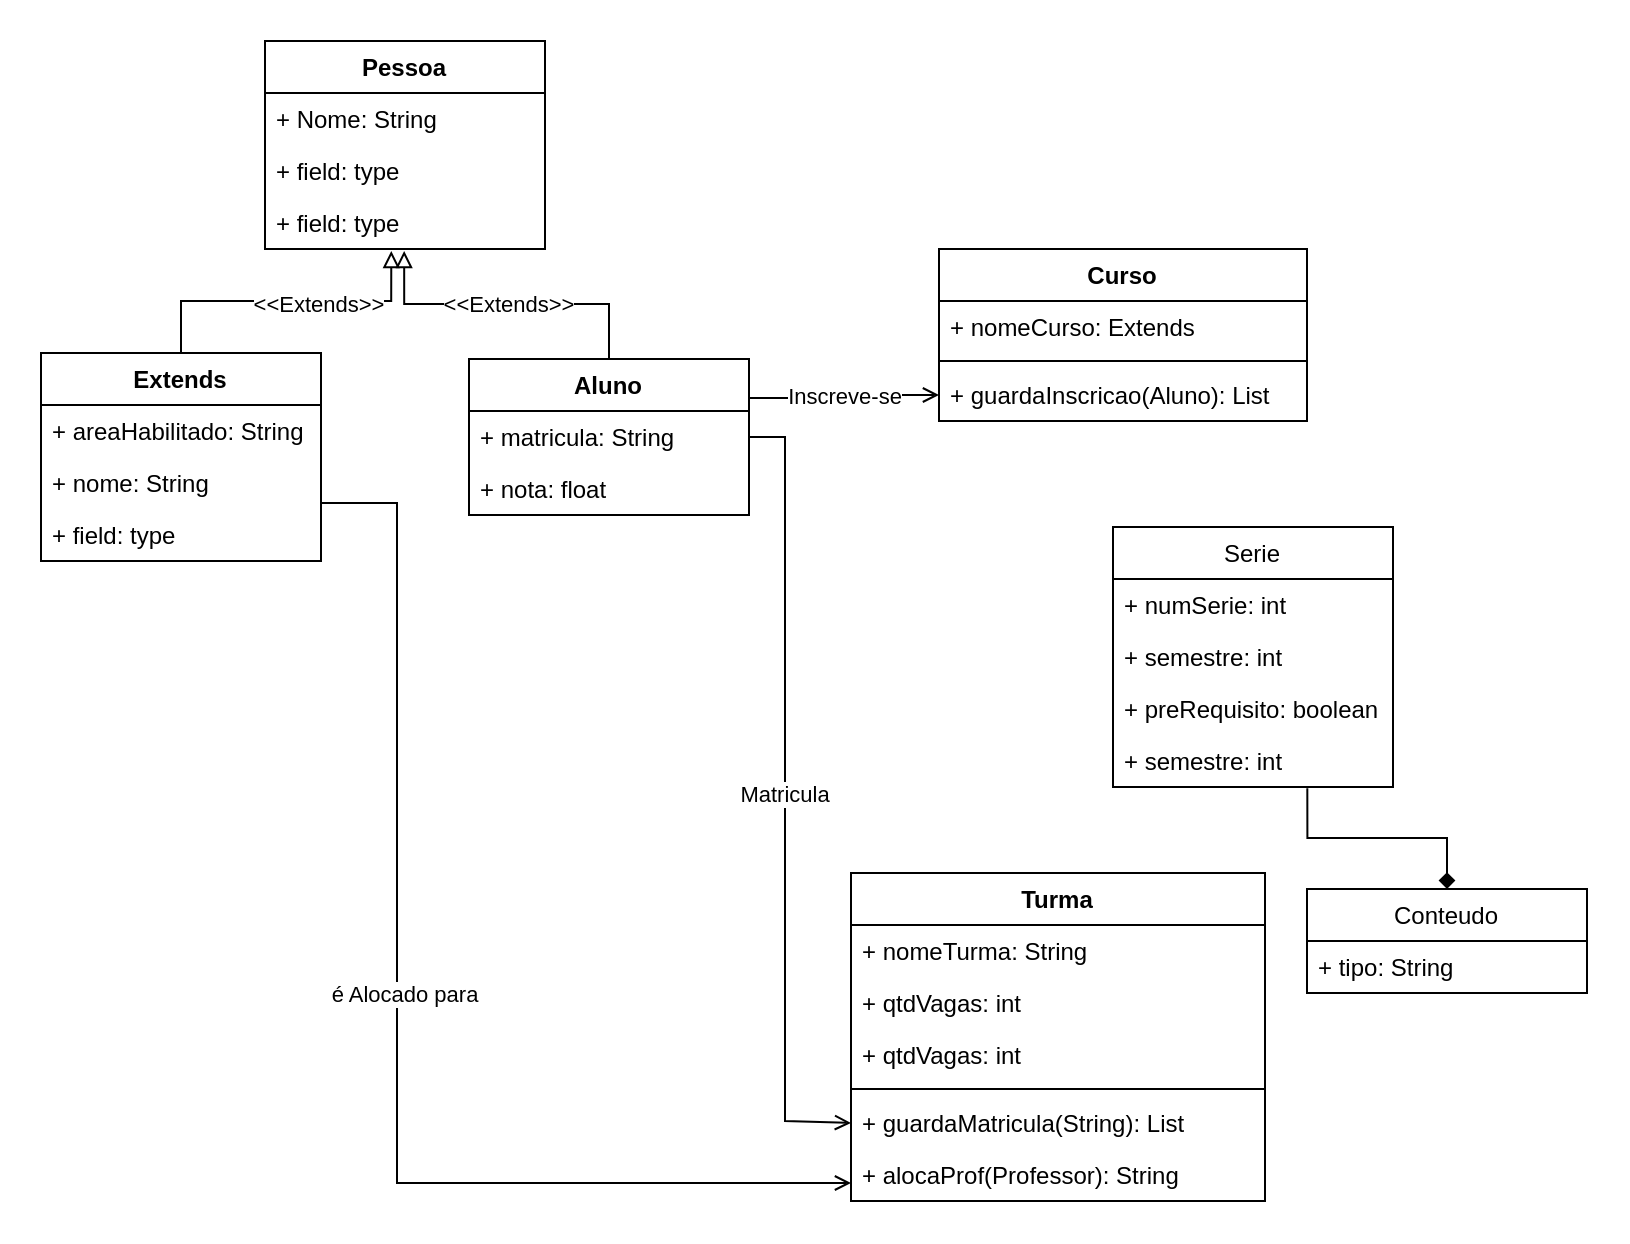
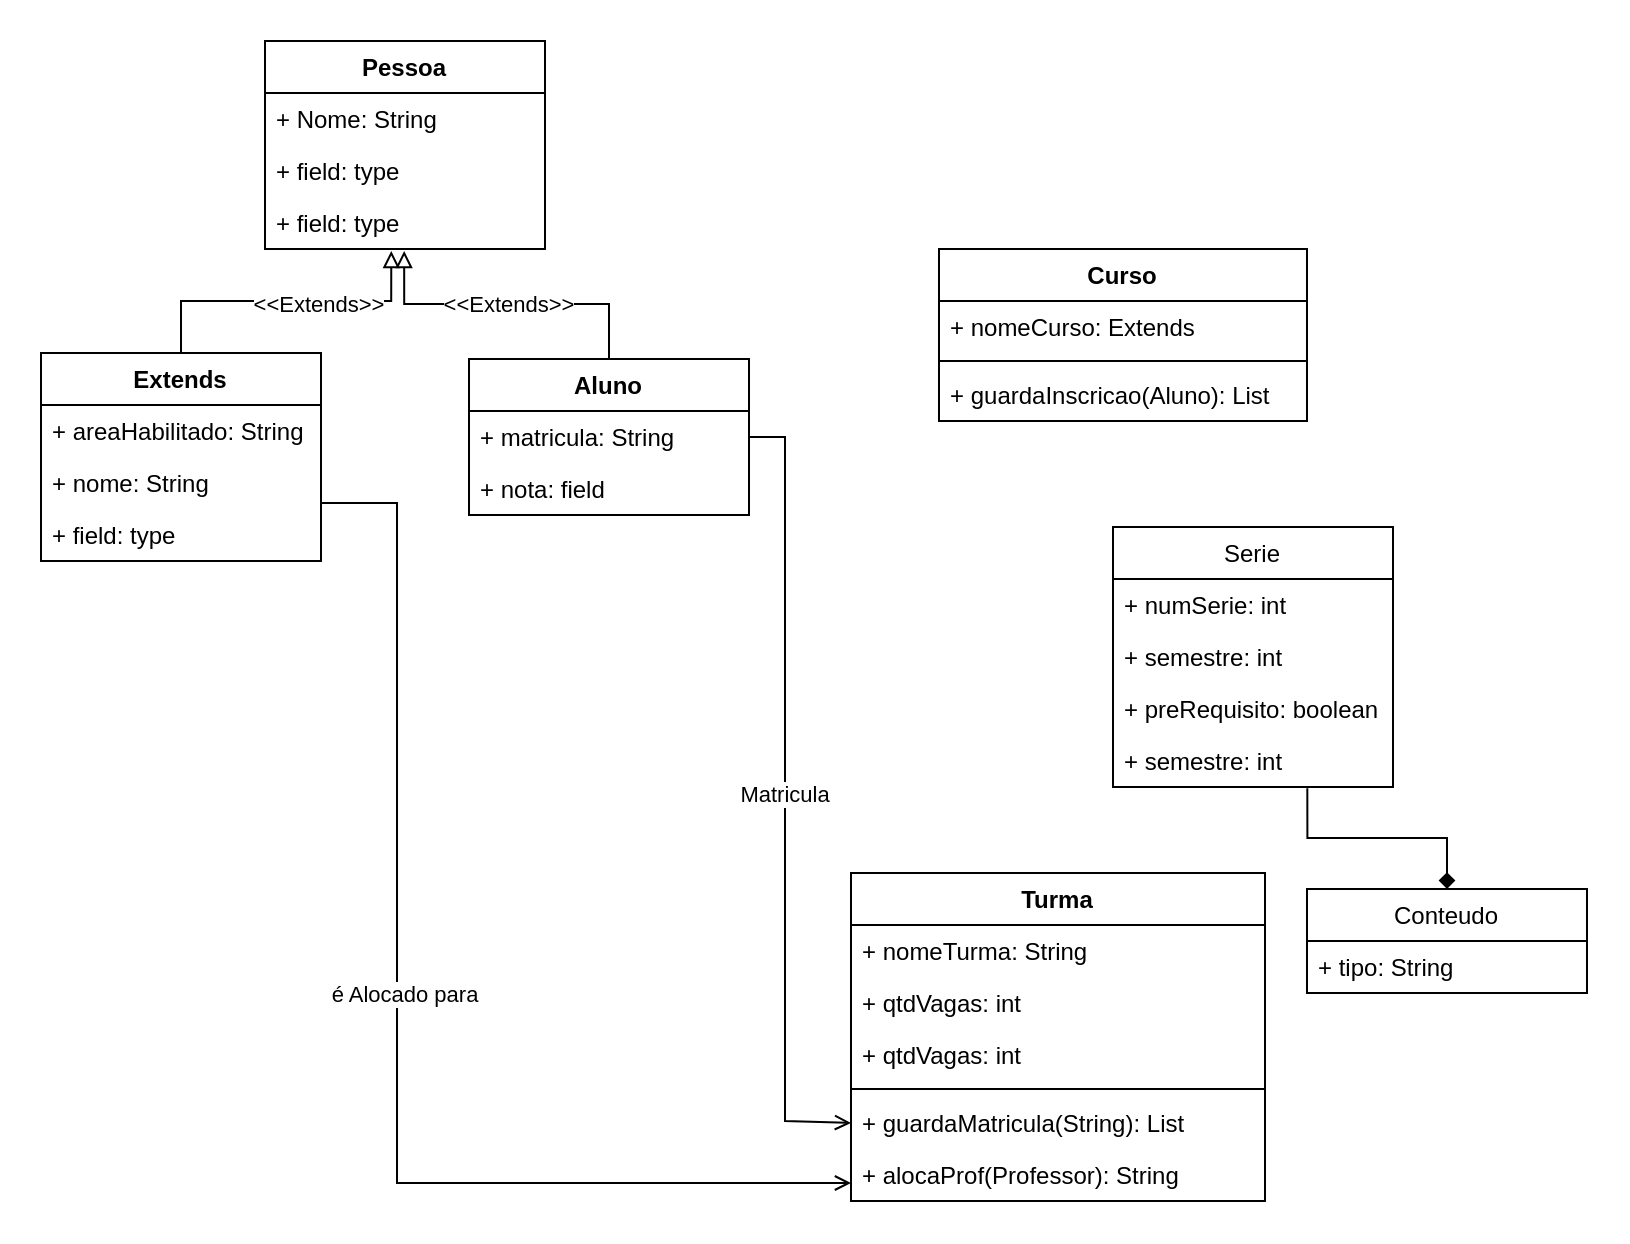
edge "Aluno" -> "+ guardaInscricao(Aluno): List": removed, label "Inscreve-se"
node "+ nota: float": label "+ nota: float" -> "+ nota: field"
